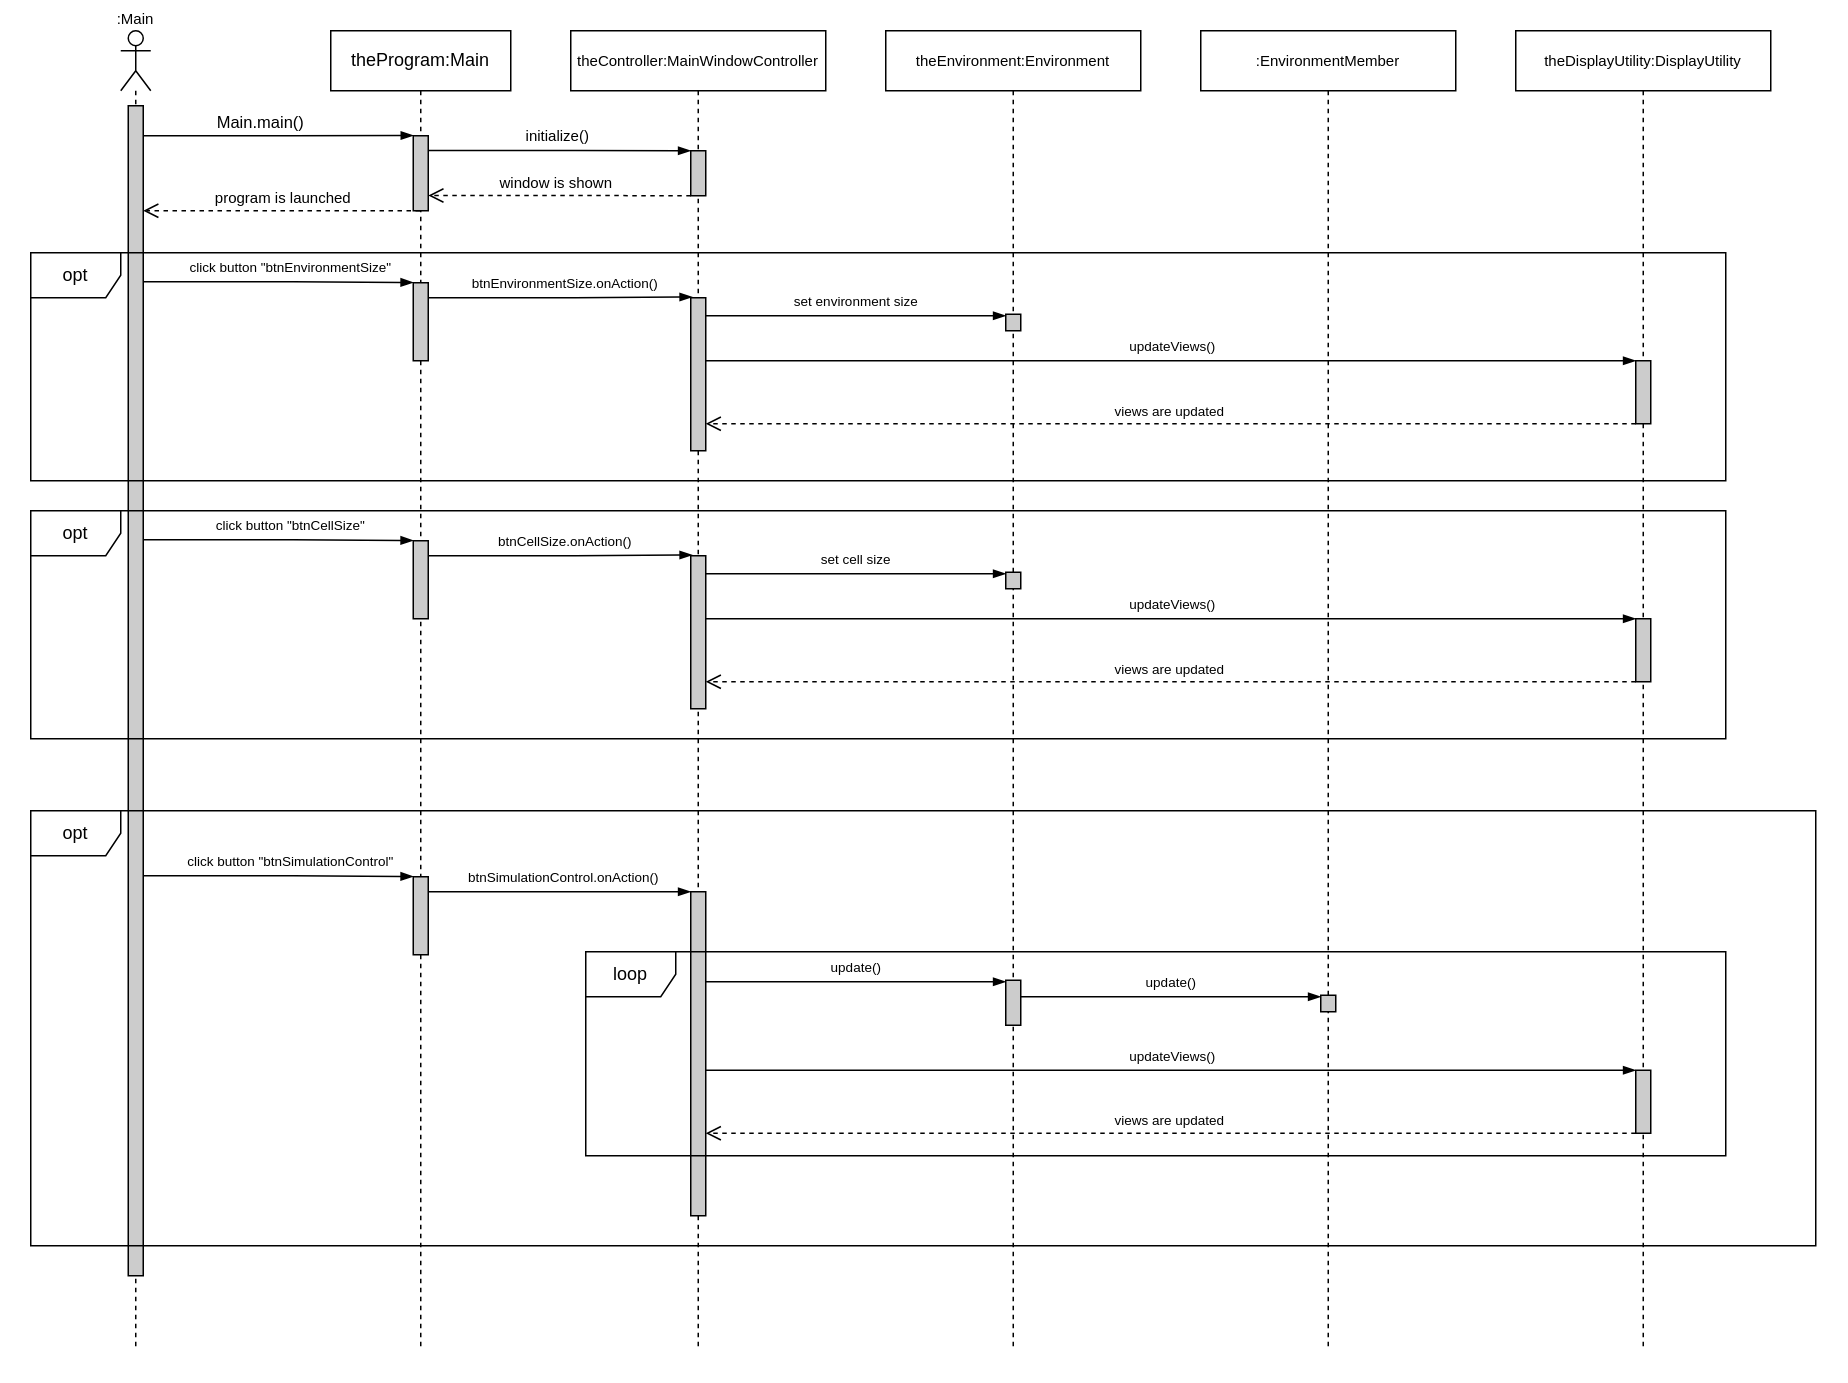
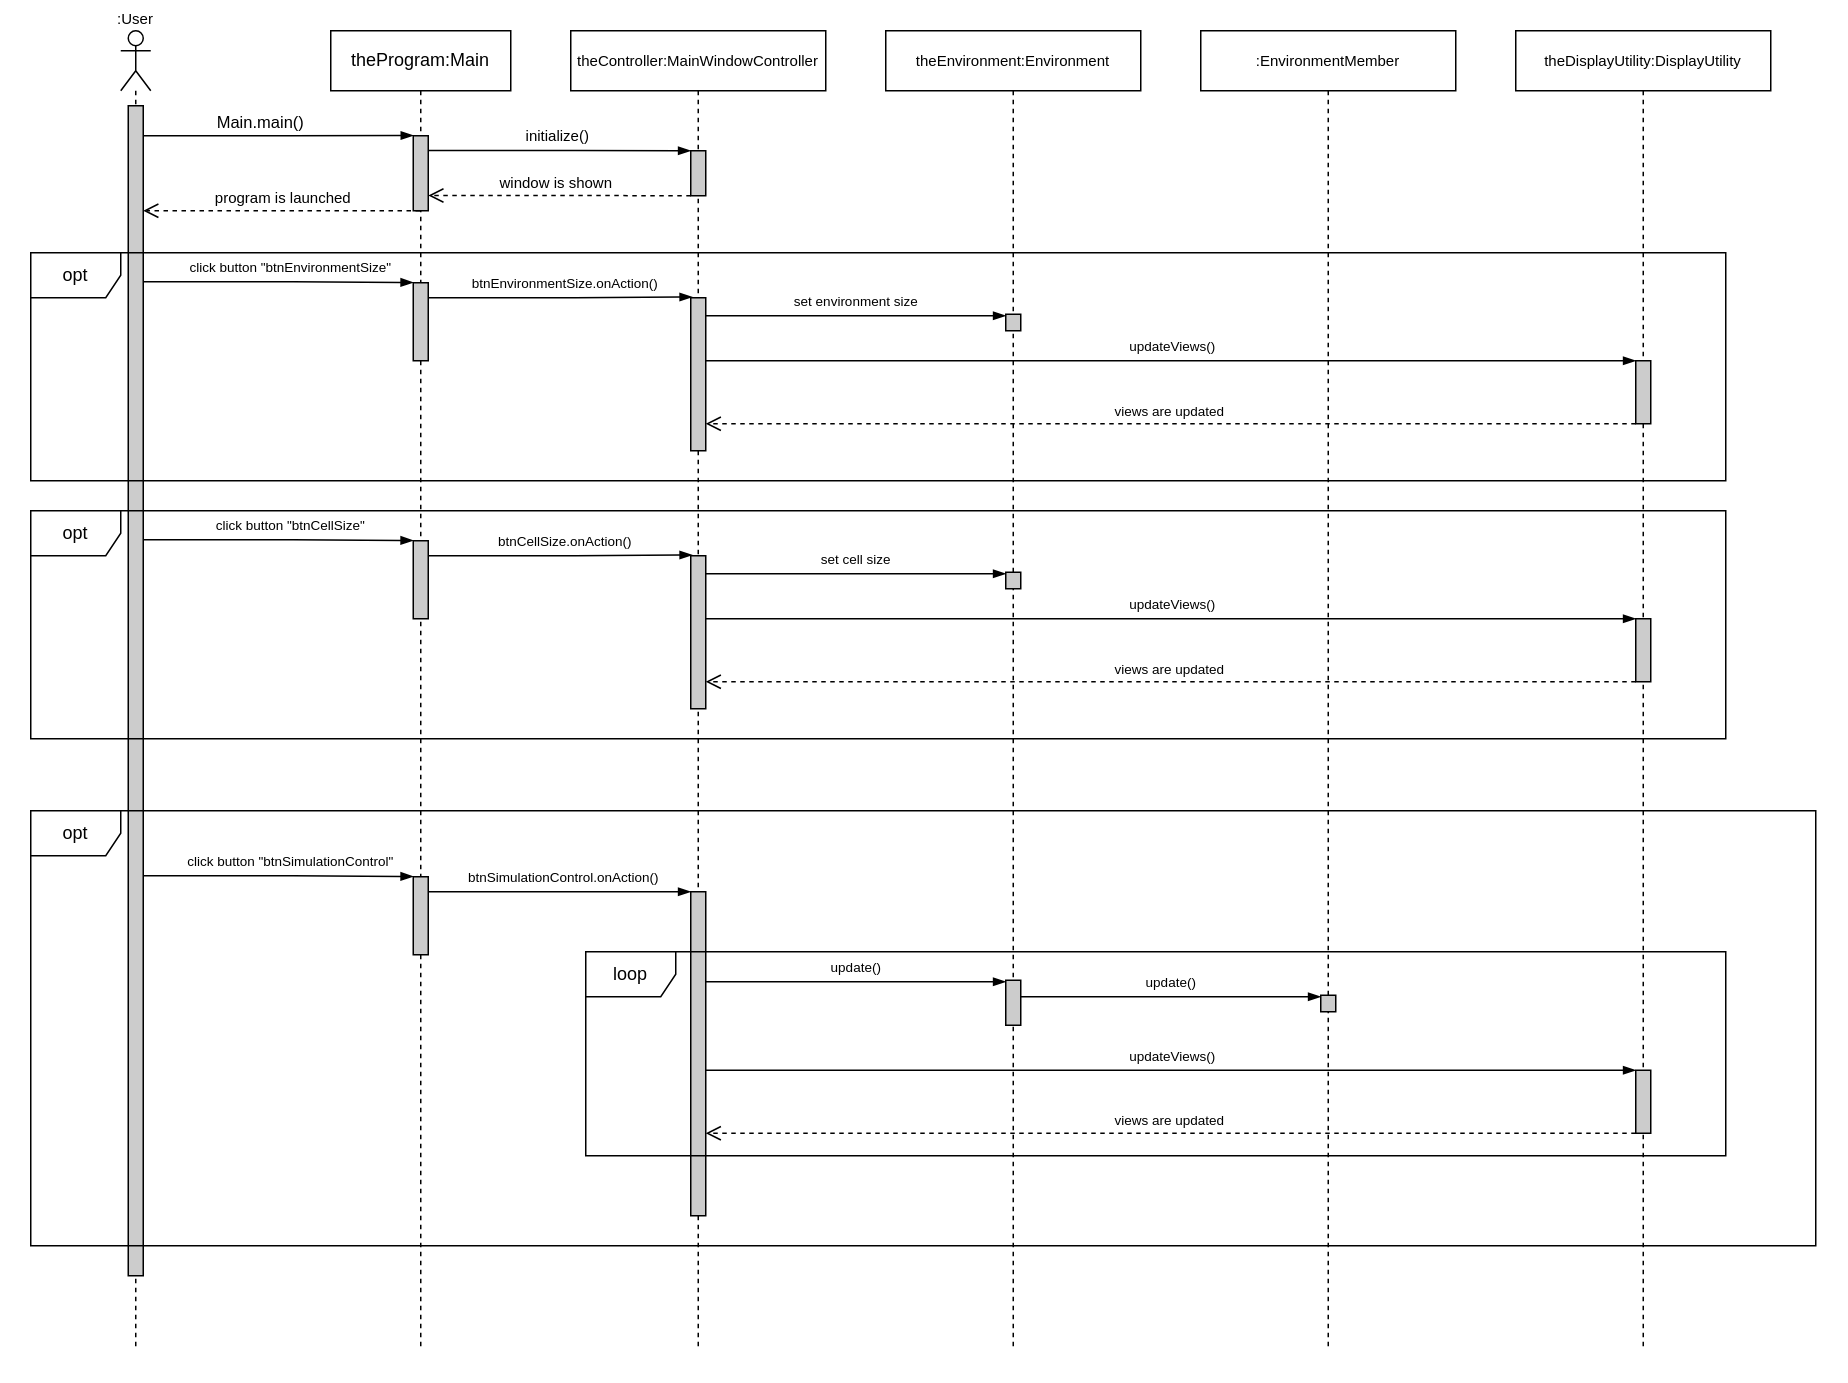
node ":Main": label ":Main" -> ":User"
